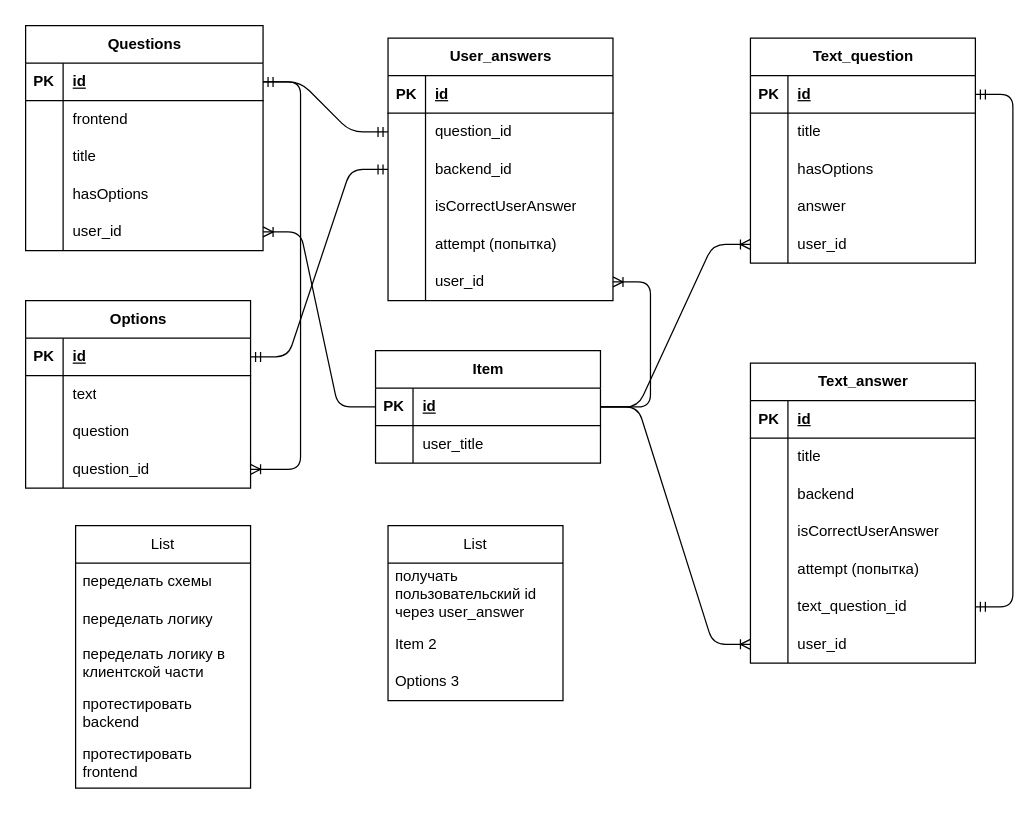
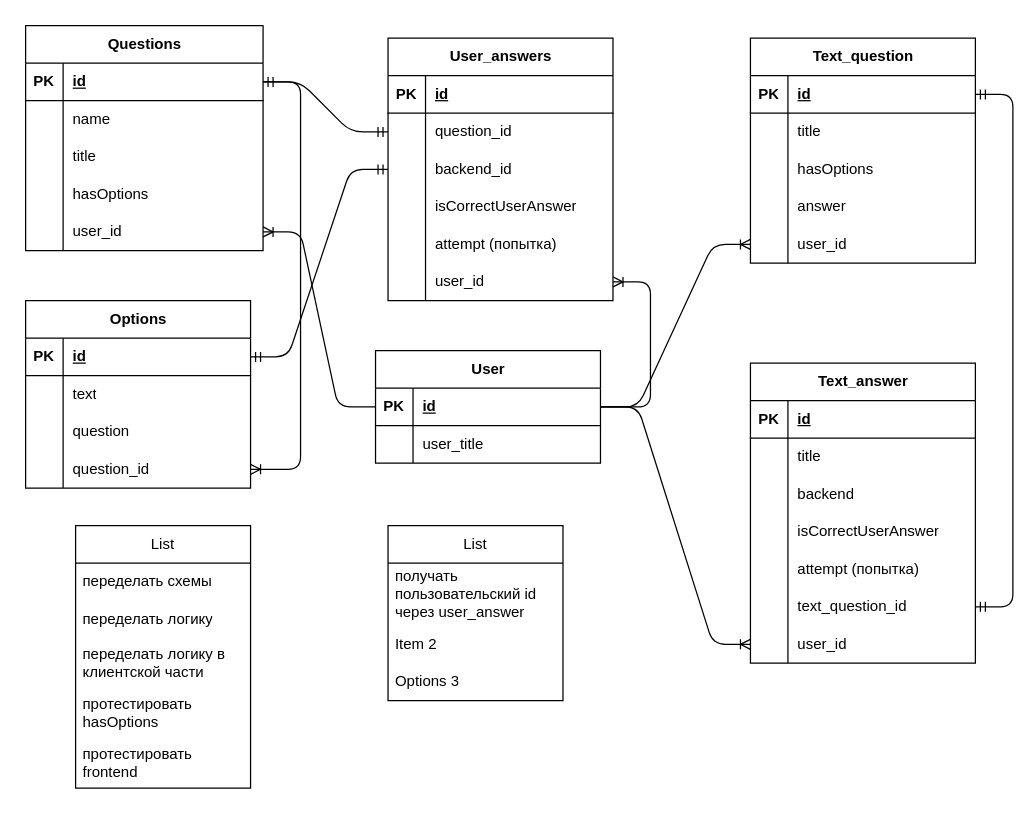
node "frontend": label "frontend" -> "name"
node "Item": label "Item" -> "User"
node "протестировать backend": label "протестировать backend" -> "протестировать hasOptions"
